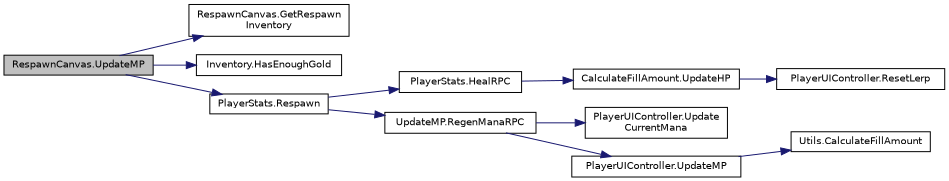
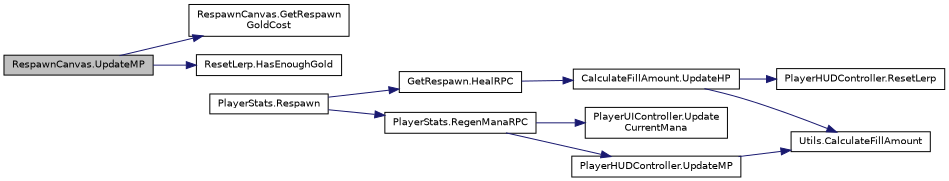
node "RespawnCanvas.GetRespawn Inventory": label "RespawnCanvas.GetRespawn Inventory" -> "RespawnCanvas.GetRespawn GoldCost"
node "Inventory.HasEnoughGold": label "Inventory.HasEnoughGold" -> "ResetLerp.HasEnoughGold"
node "PlayerUIController.ResetLerp": label "PlayerUIController.ResetLerp" -> "PlayerHUDController.ResetLerp"
node "PlayerStats.HealRPC": label "PlayerStats.HealRPC" -> "GetRespawn.HealRPC"
edge "RespawnCanvas.UpdateMP" -> "PlayerStats.Respawn": removed
edge "CalculateFillAmount.UpdateHP" -> "Utils.CalculateFillAmount": added
node "UpdateMP.RegenManaRPC": label "UpdateMP.RegenManaRPC" -> "PlayerStats.RegenManaRPC"
node "PlayerUIController.UpdateMP": label "PlayerUIController.UpdateMP" -> "PlayerHUDController.UpdateMP"
